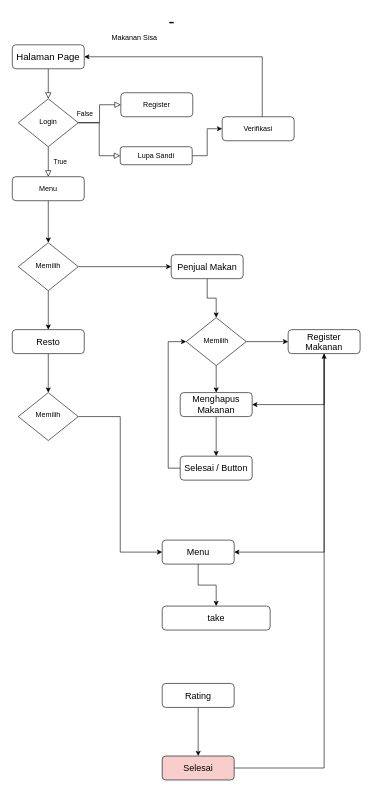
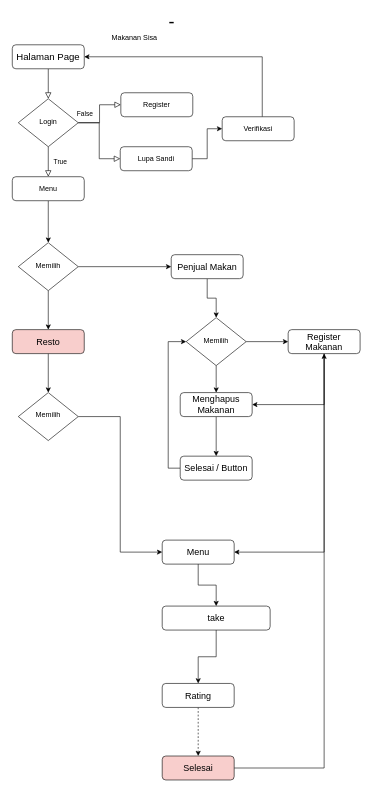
node "Lupa Sandi": size 72x18 -> 72x24
node "Resto": fillcolor #ffffff -> #f8cecc
edge "take" -> "Rating": added
edge "Rating" -> "Selesai": style solid -> dashed
